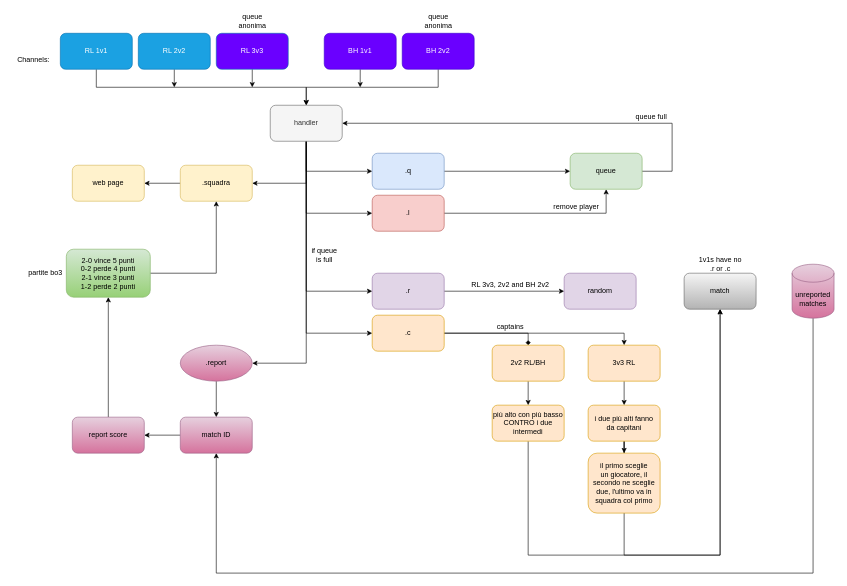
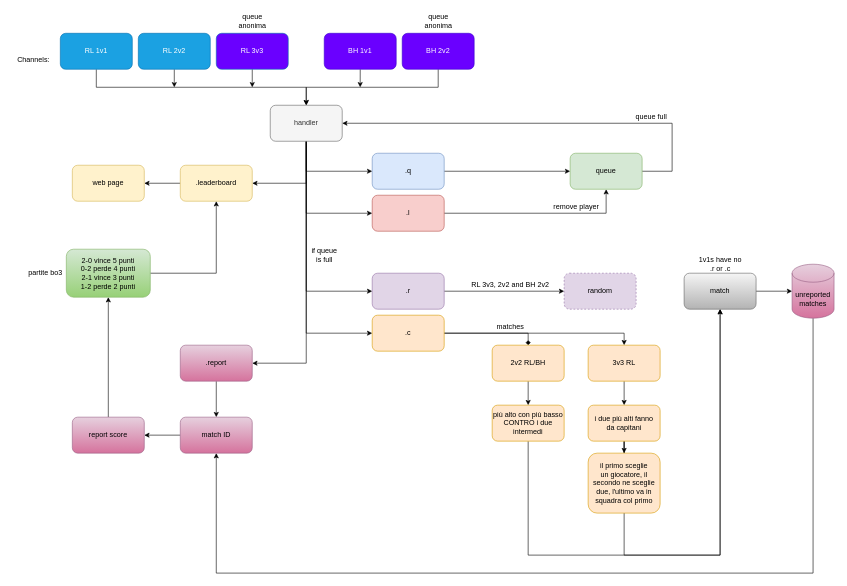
node ".squadra": label ".squadra" -> ".leaderboard"
node "random": style solid -> dashed
edge "match" -> "unreported matches": added
node "captains": label "captains" -> "matches"
node ".report": shape ellipse -> rounded rectangle
